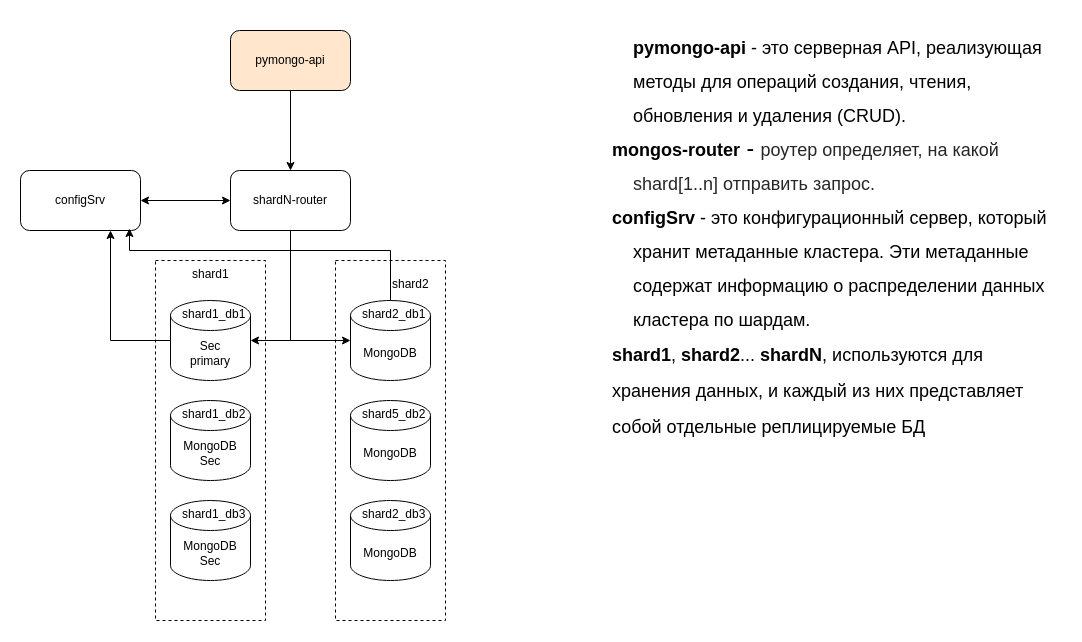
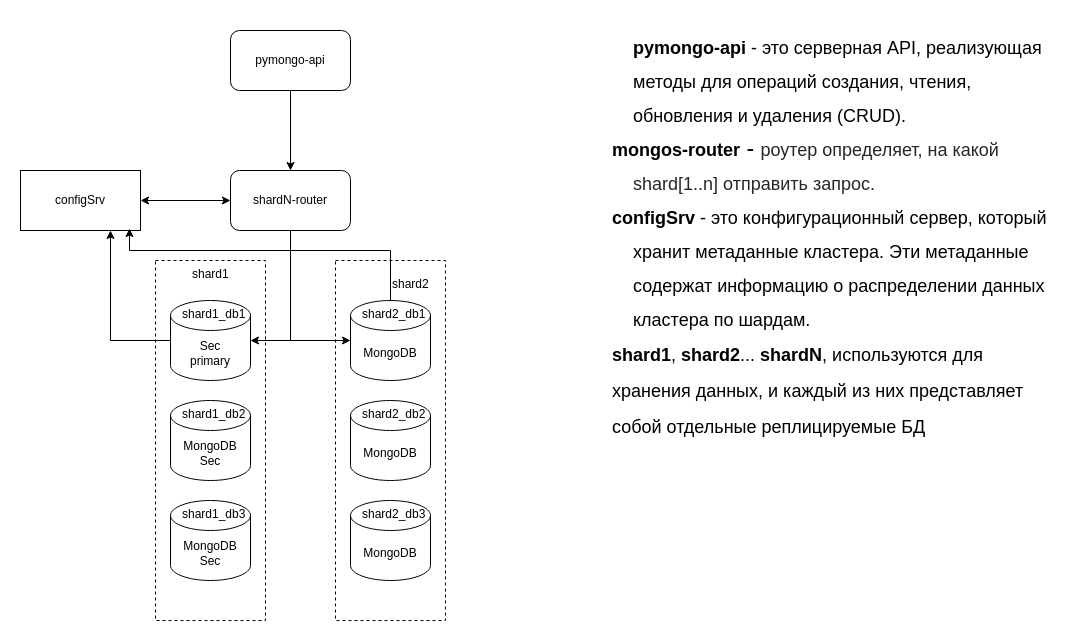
node "pymongo-api": fillcolor #ffe6cc -> #ffffff
node "configSrv": shape rounded rectangle -> rectangle
node "shard5_db2": label "shard5_db2" -> "shard2_db2"
